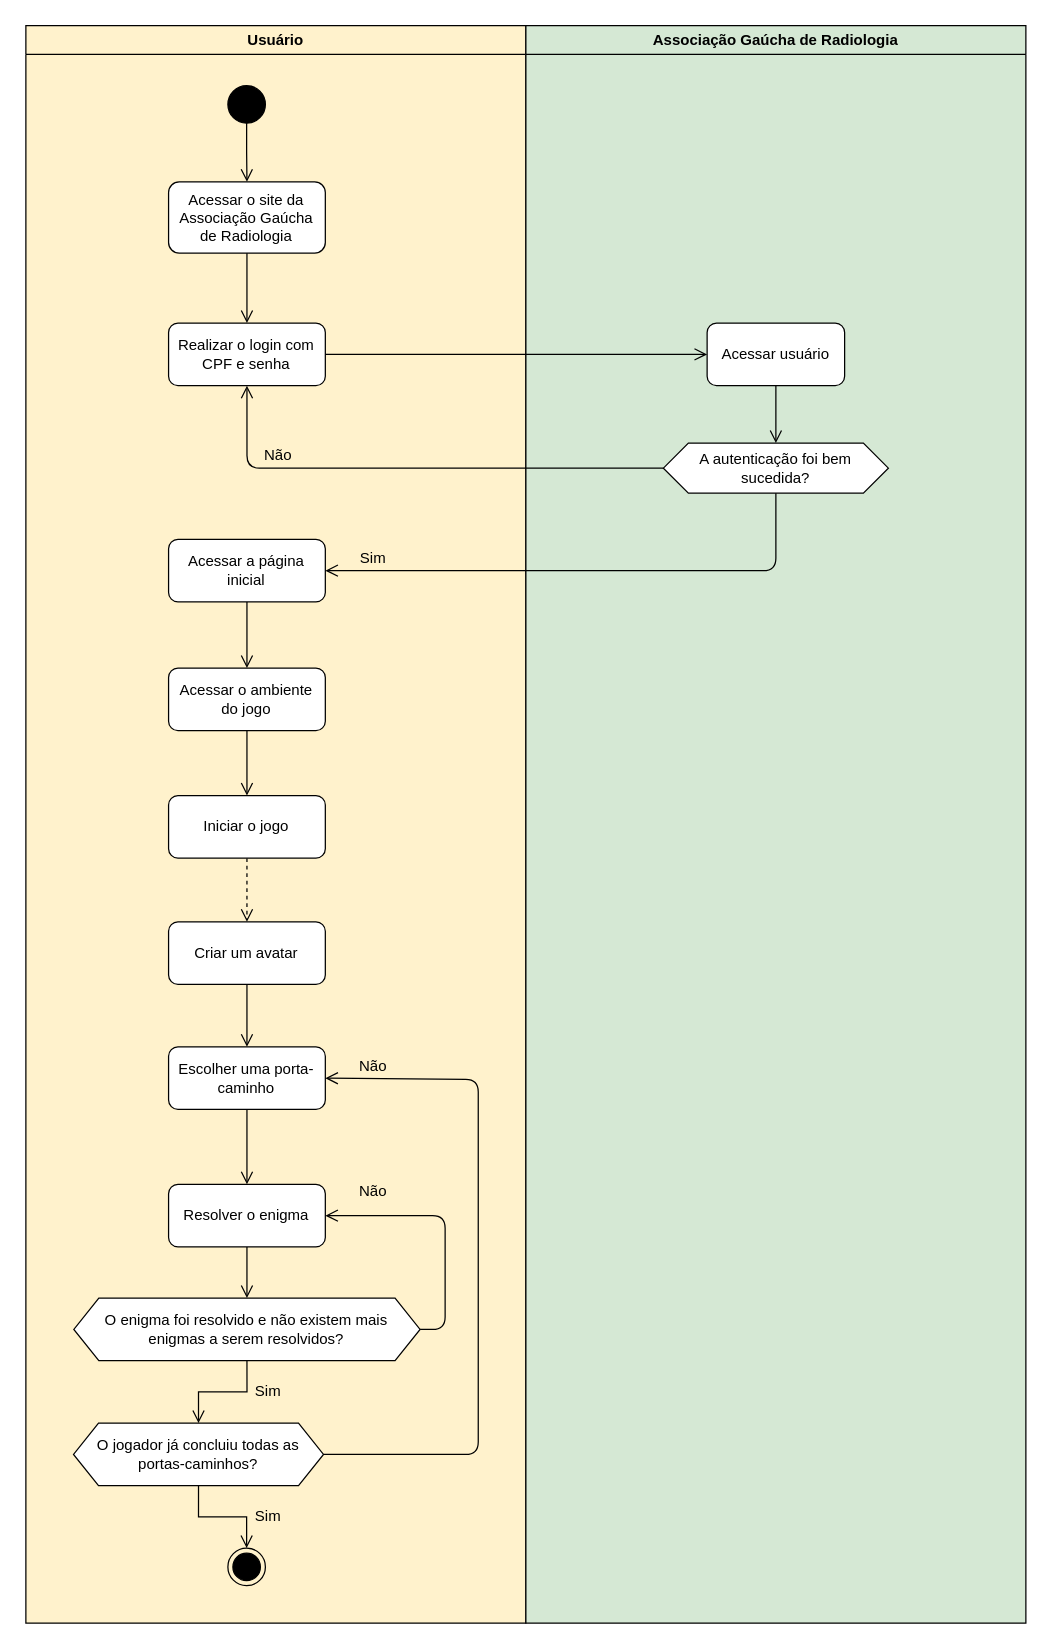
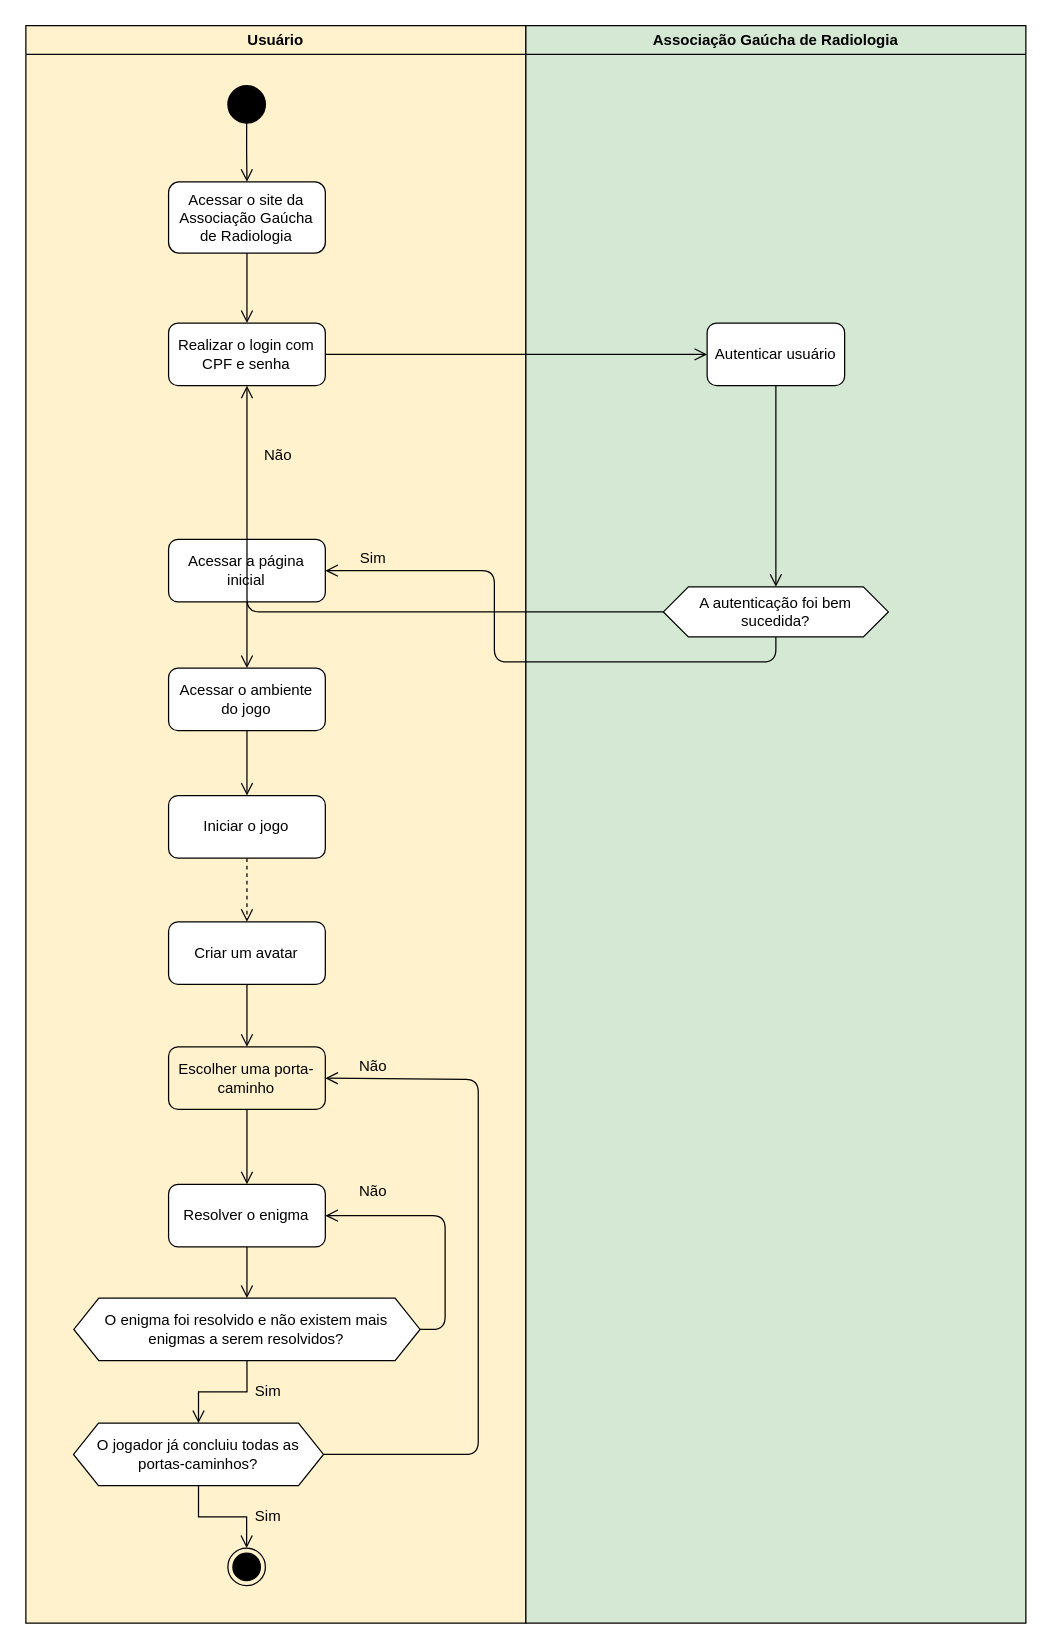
node "Acessar usuário": label "Acessar usuário" -> "Autenticar usuário"
node "A autenticação foi bem sucedida?": moved (776, 468) -> (776, 612)
node "Escolher uma porta-caminho": fillcolor #ffffff -> #fff2cc
